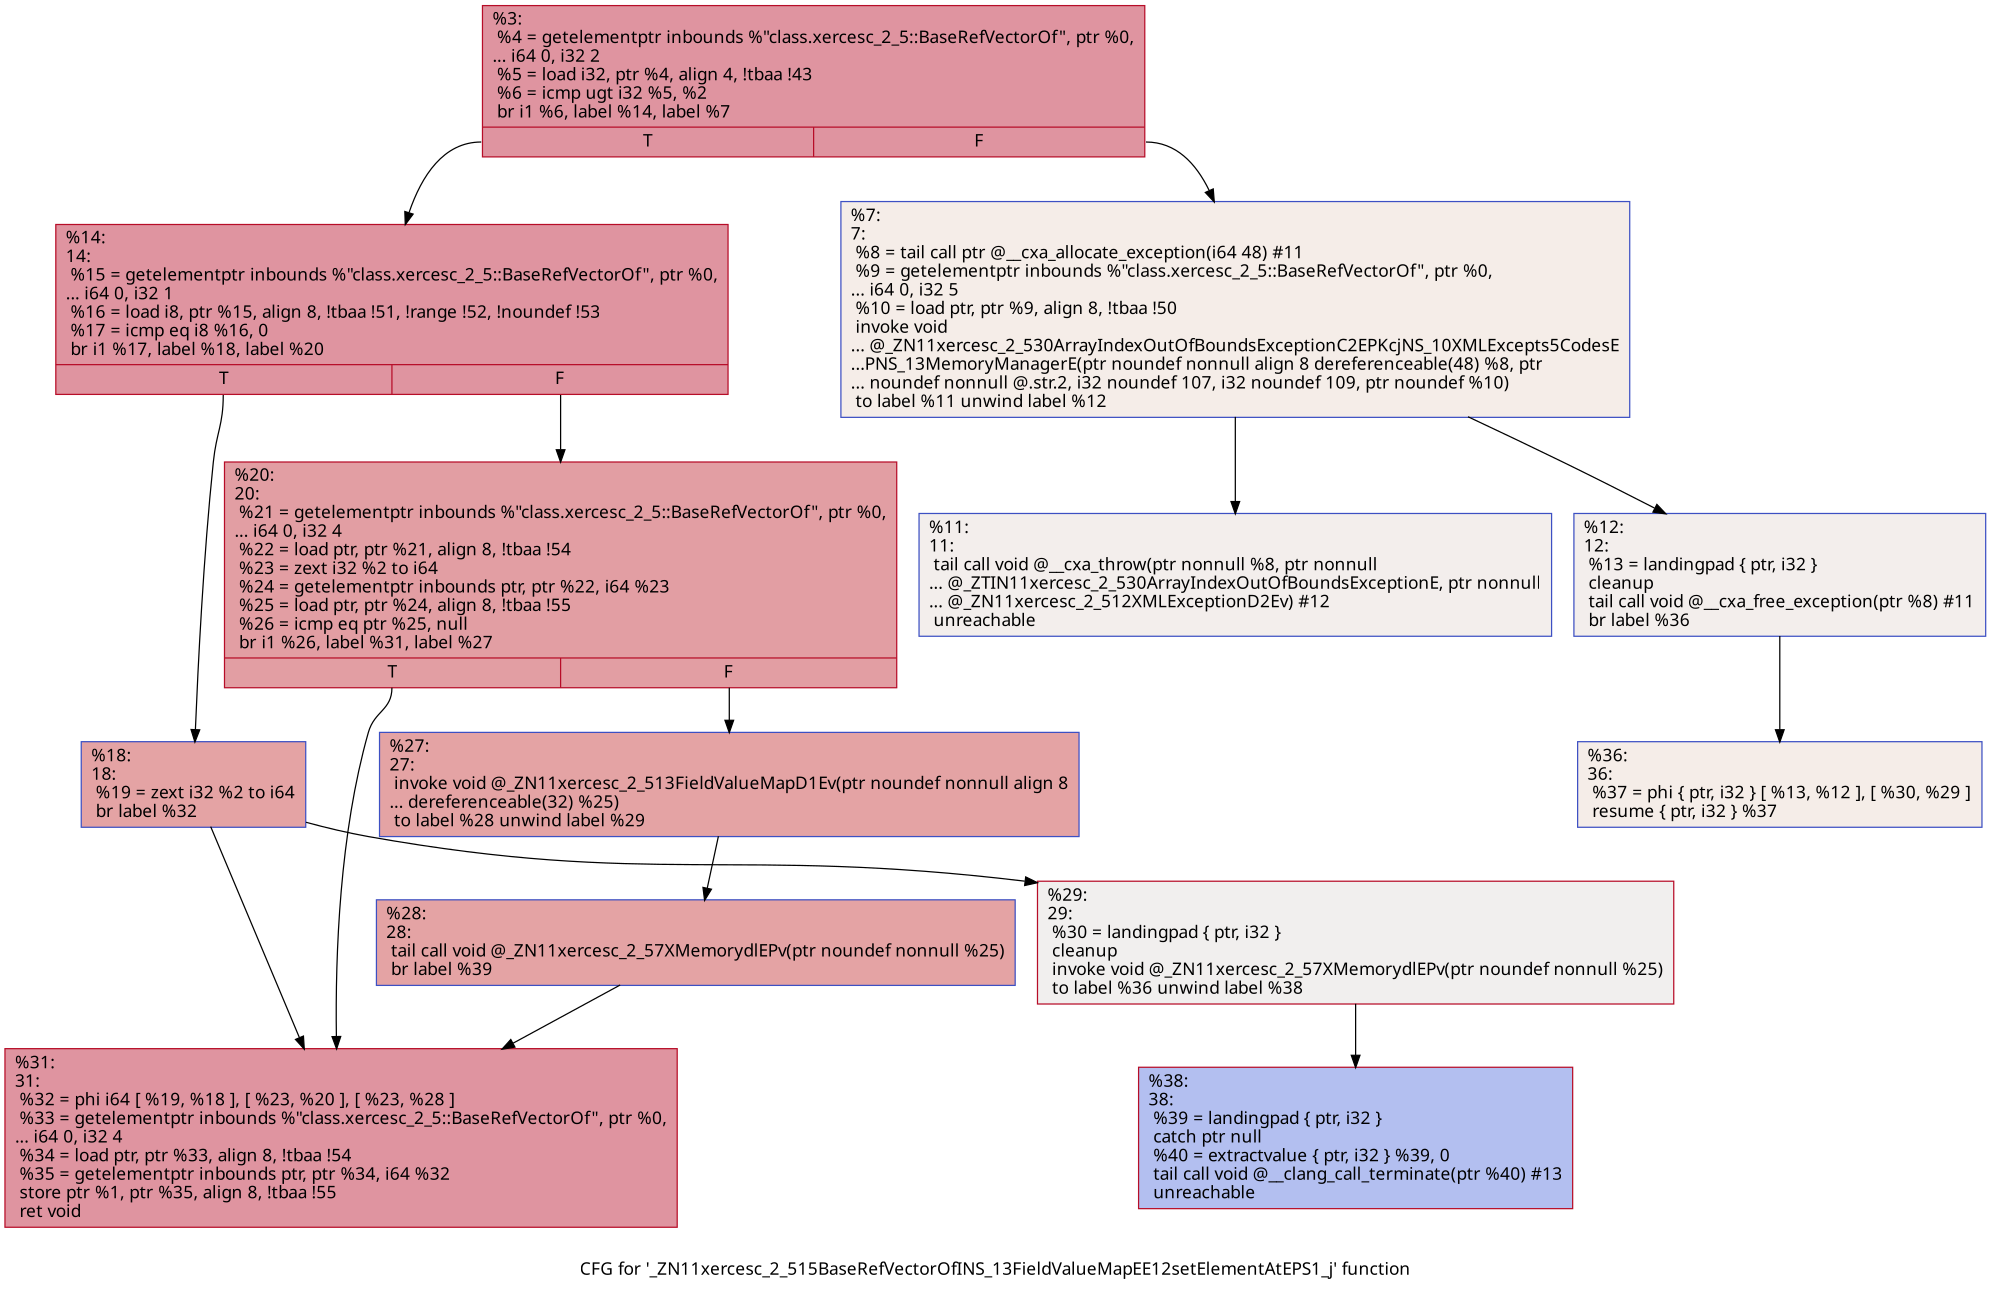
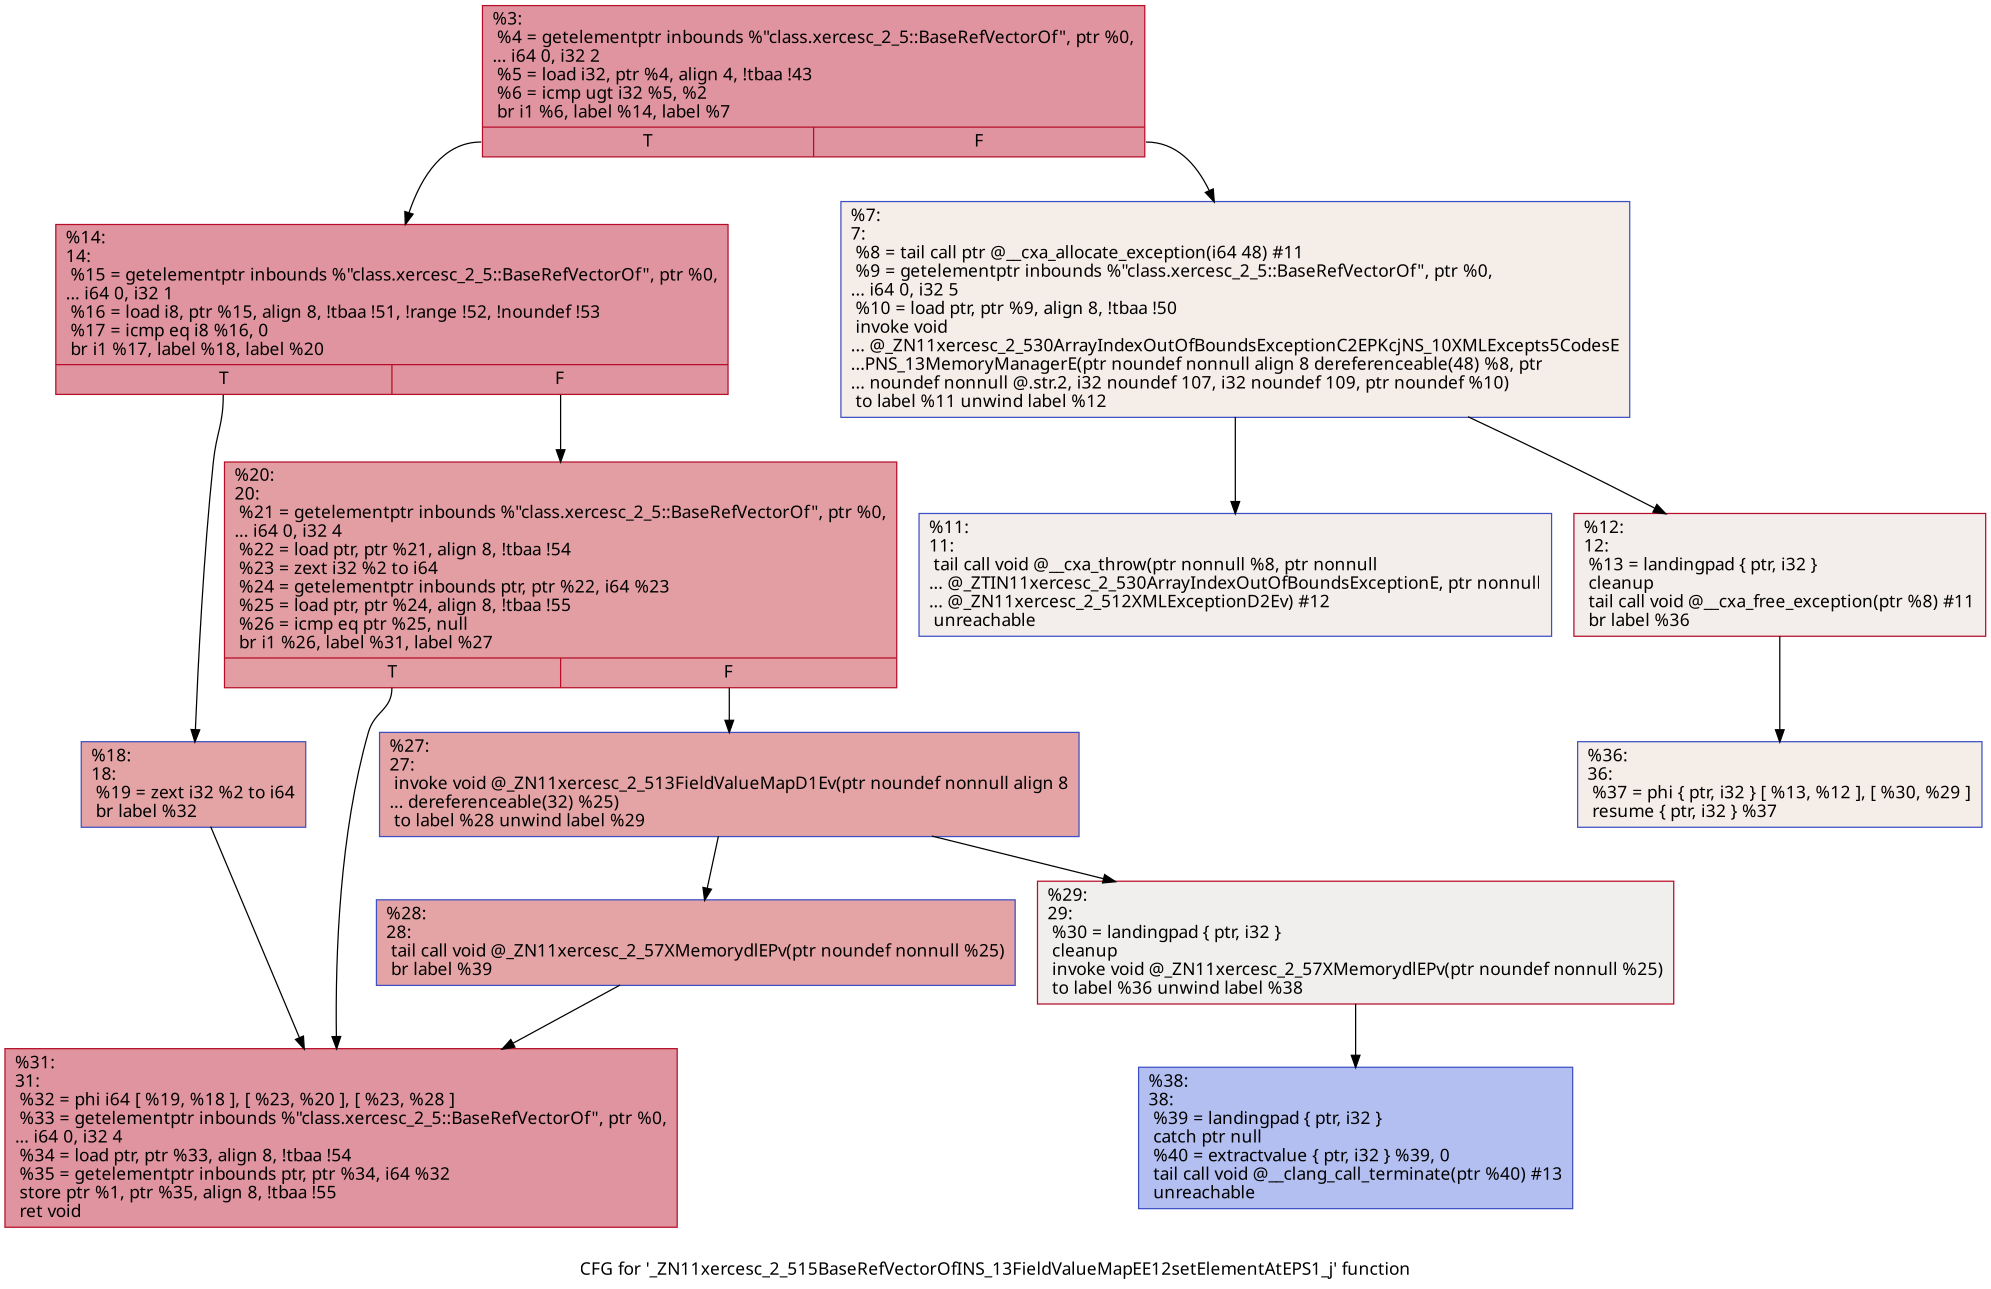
node "%12:": color #3d50c3ff -> #b70d28ff
edge "%18:" -> "%29:": now "%27:" -> "%29:"
node "%38:": color #b70d28ff -> #3d50c3ff
